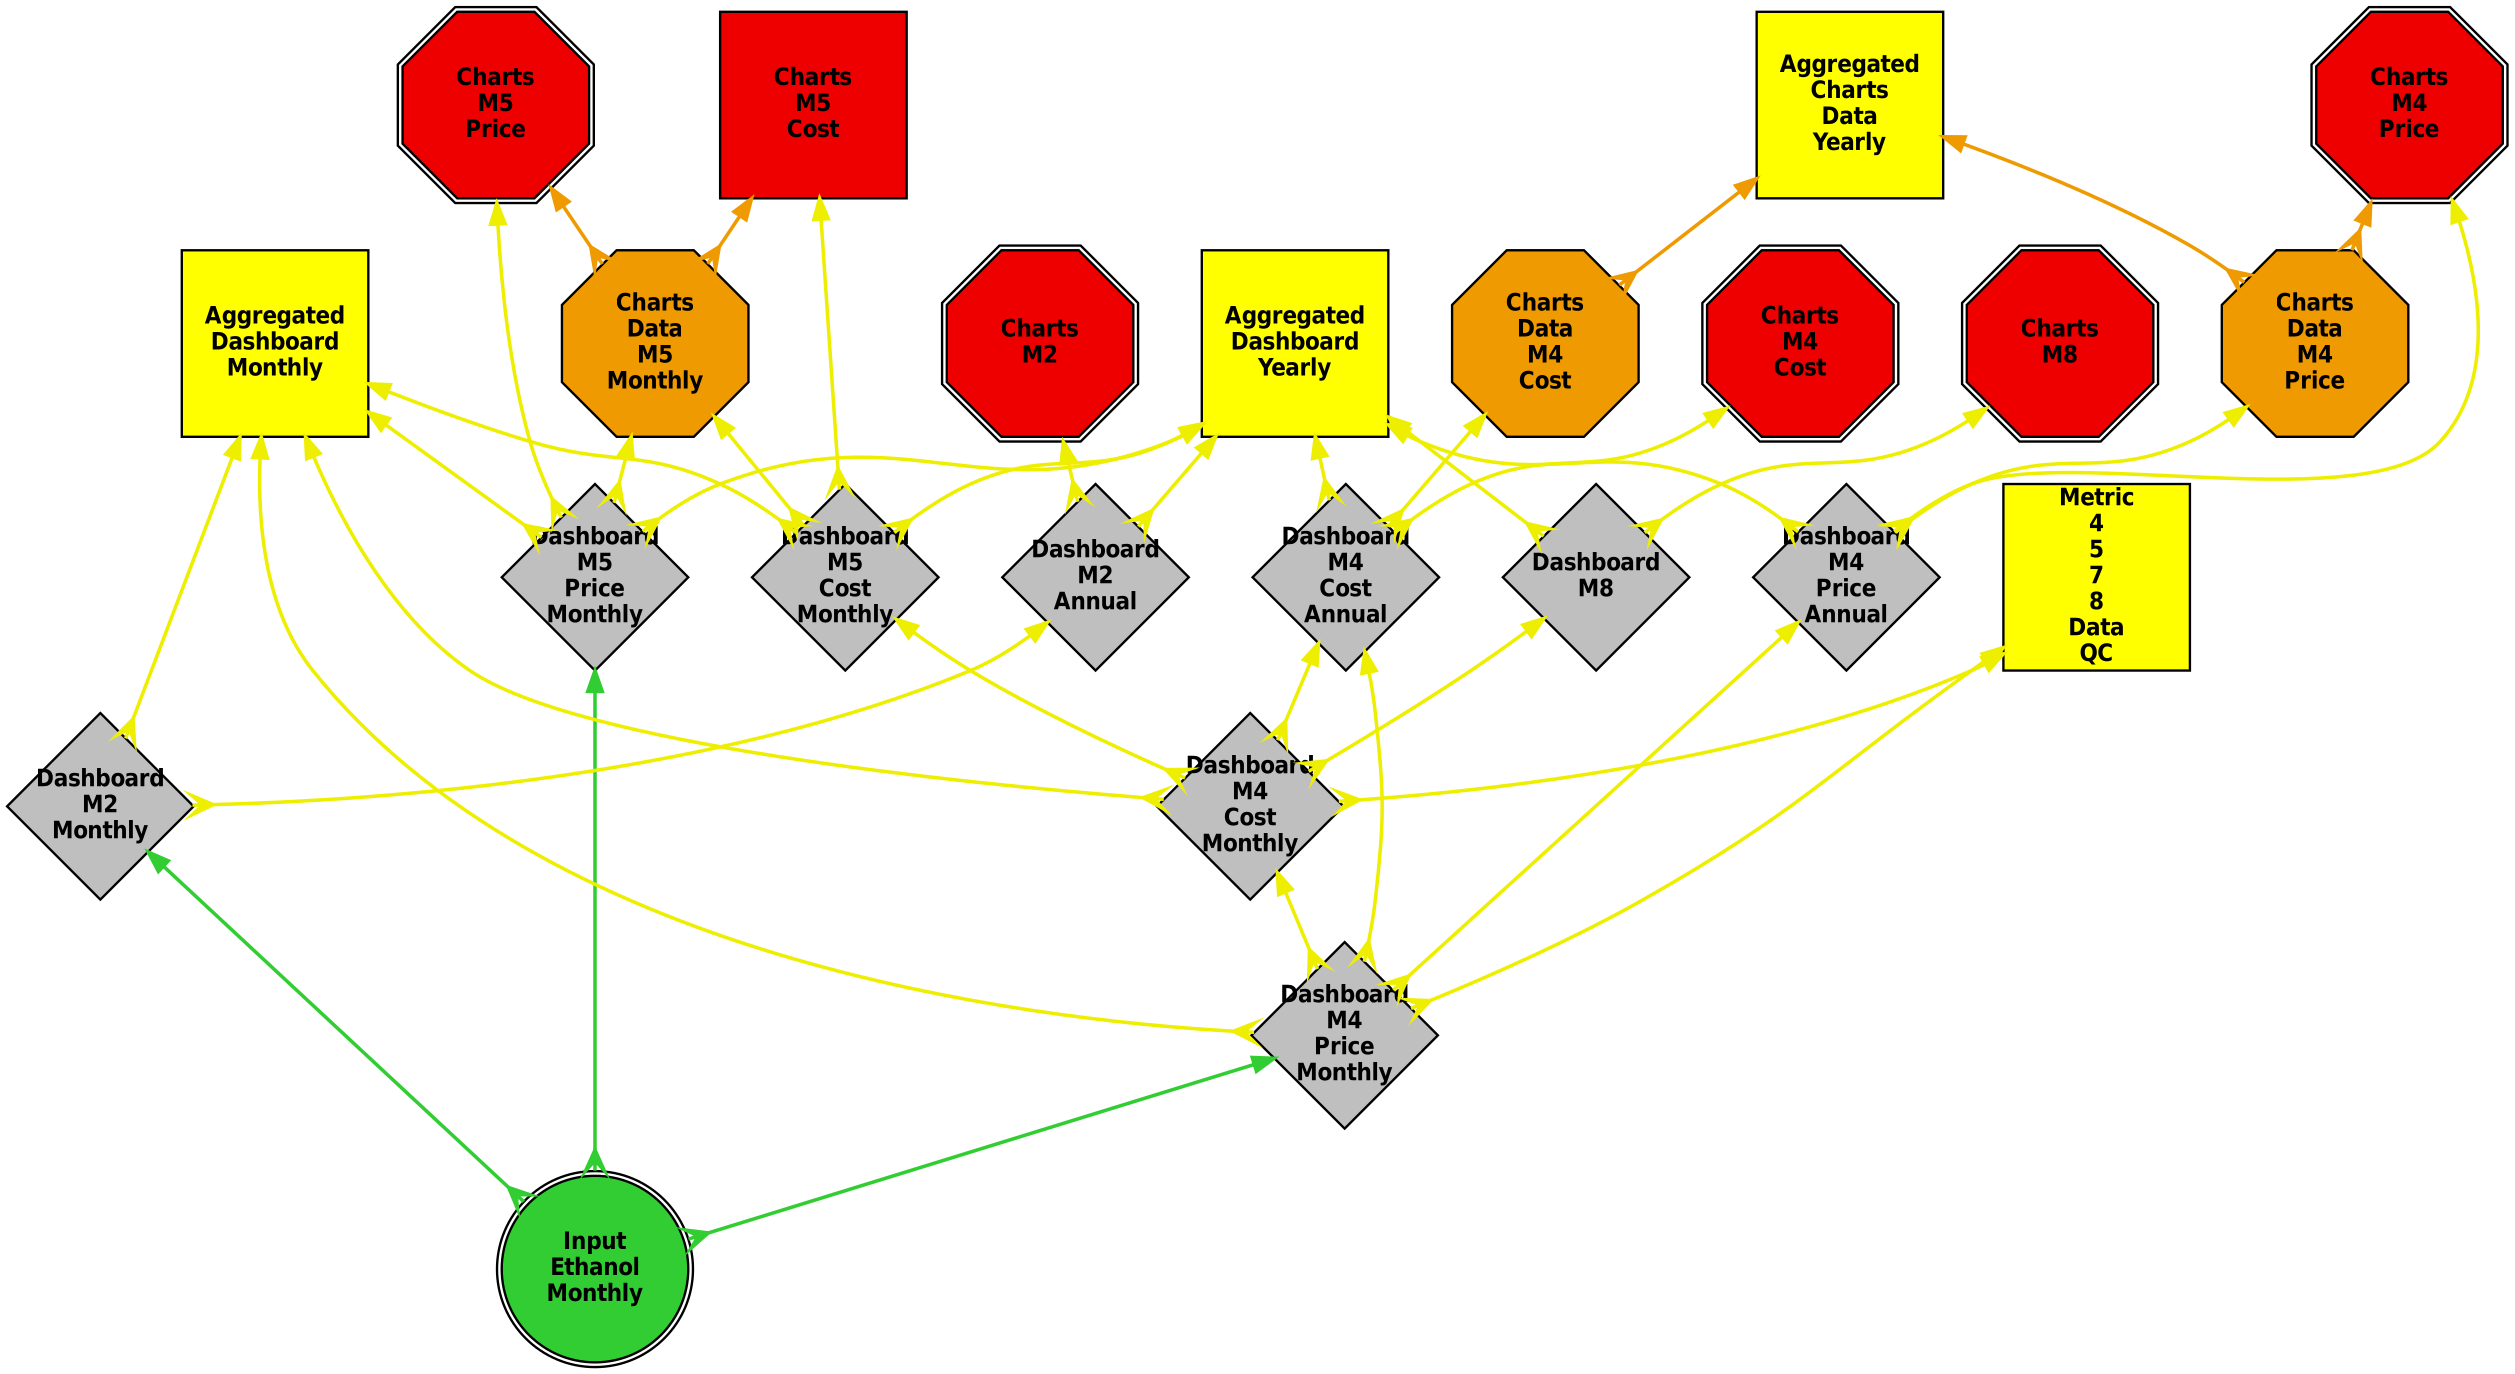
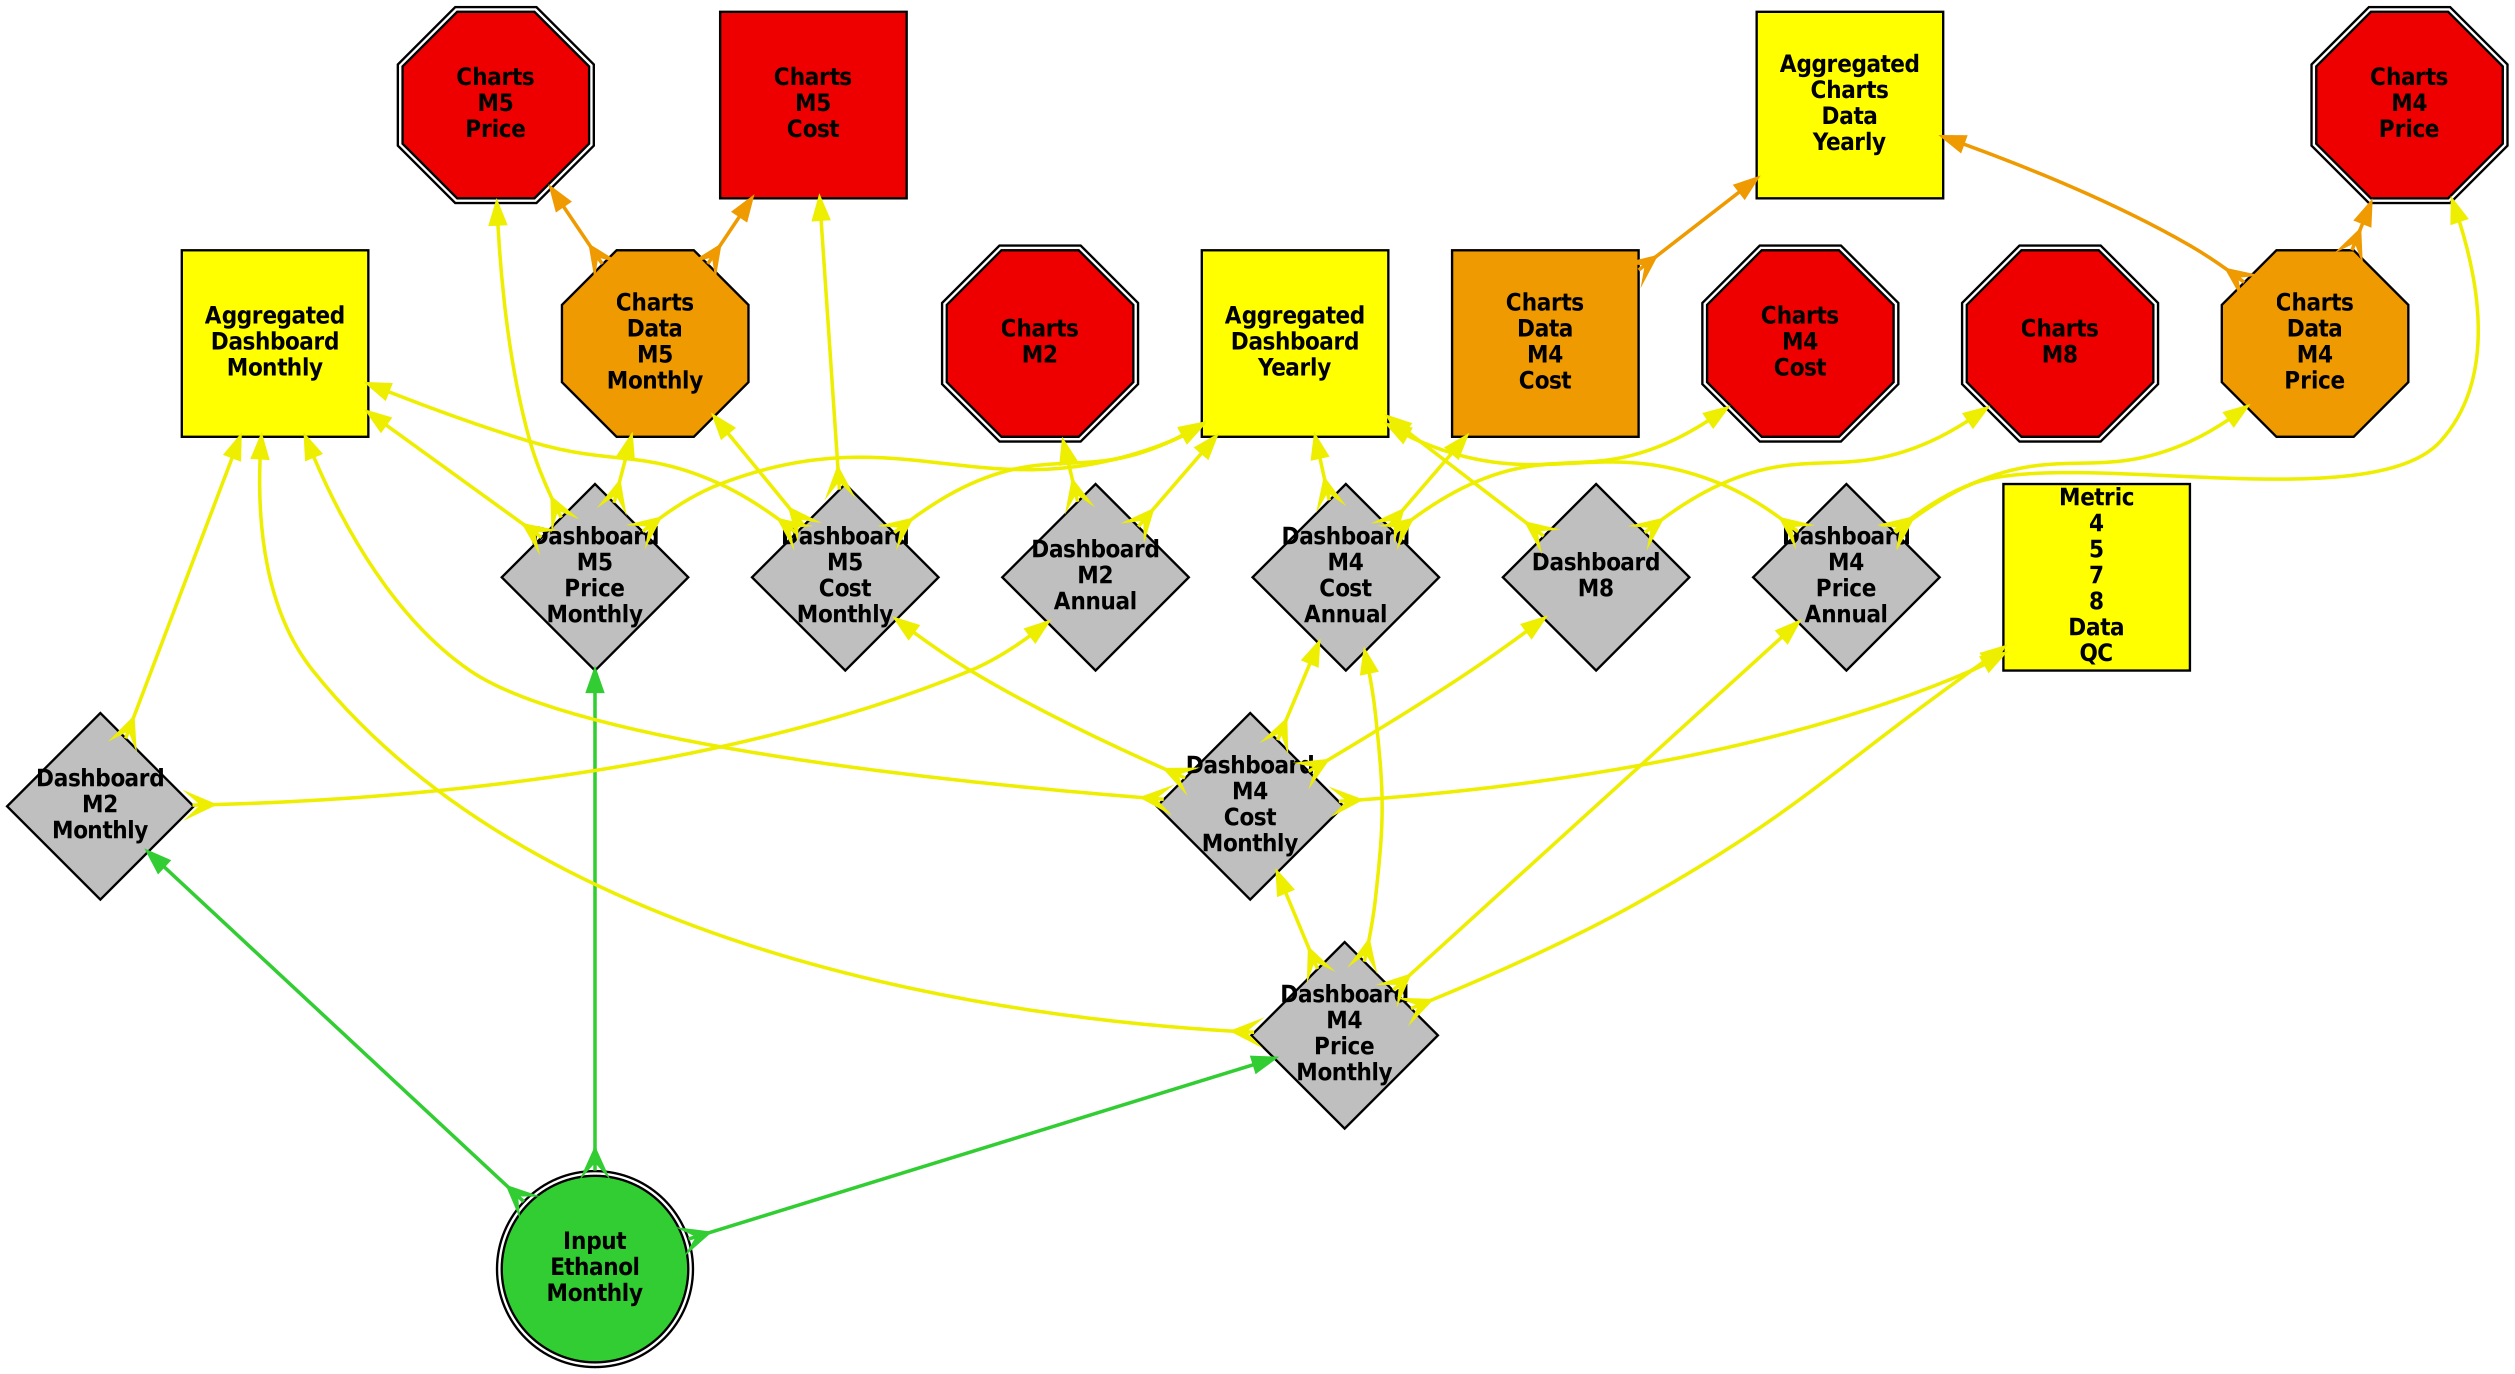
node "Charts Data M4 Cost": shape octagon -> box
